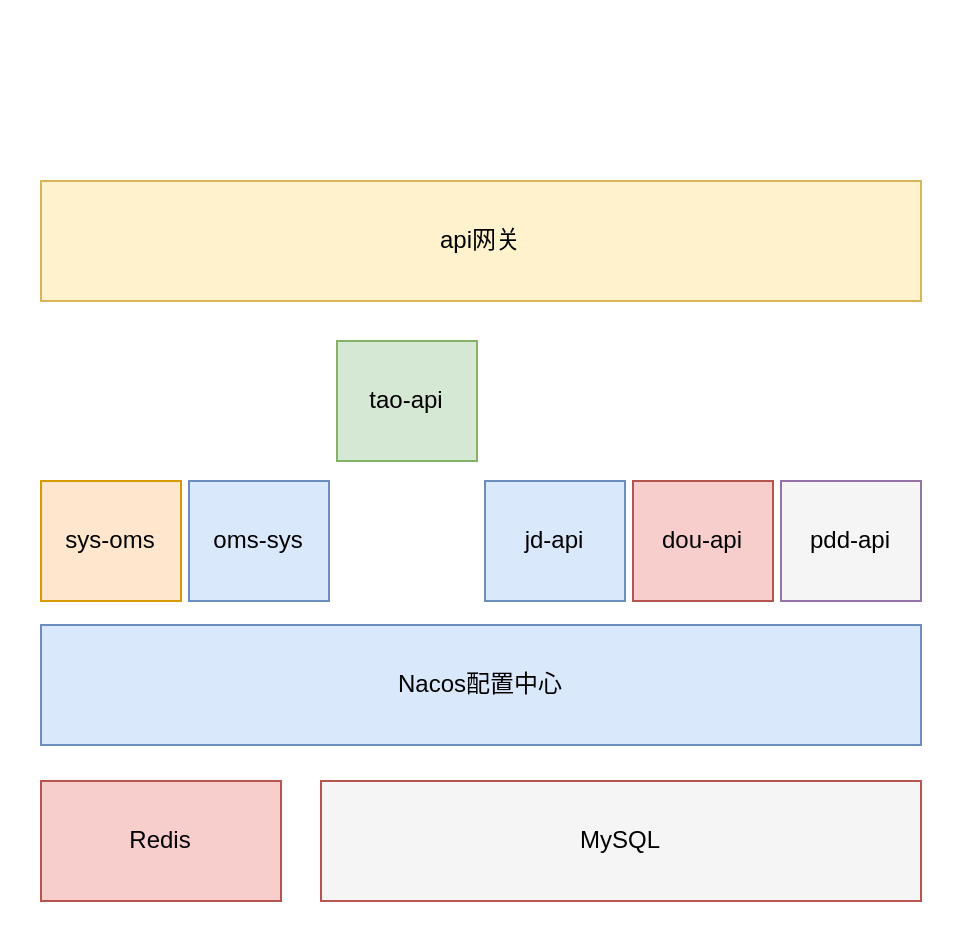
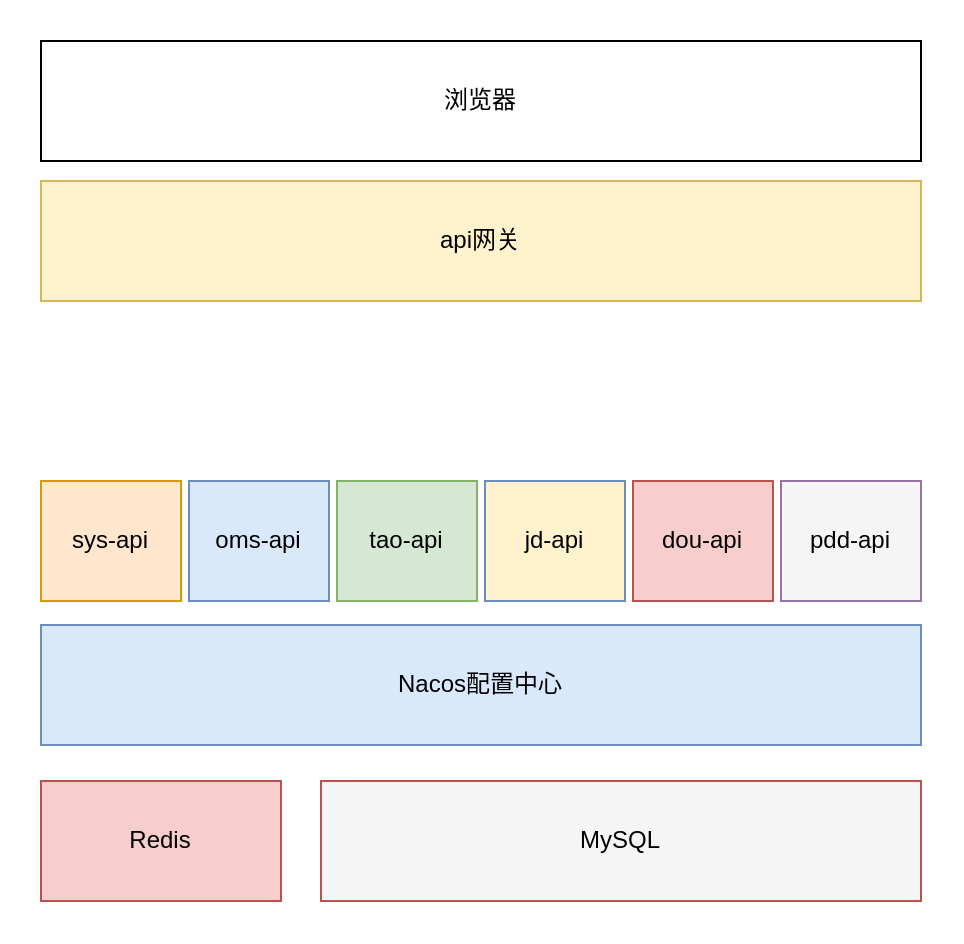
node "浏览器": added
node "tao-api": moved (407, 401) -> (407, 541)
node "sys-oms": label "sys-oms" -> "sys-api"
node "oms-sys": label "oms-sys" -> "oms-api"
node "jd-api": fillcolor #dae8fc -> #fff2cc
